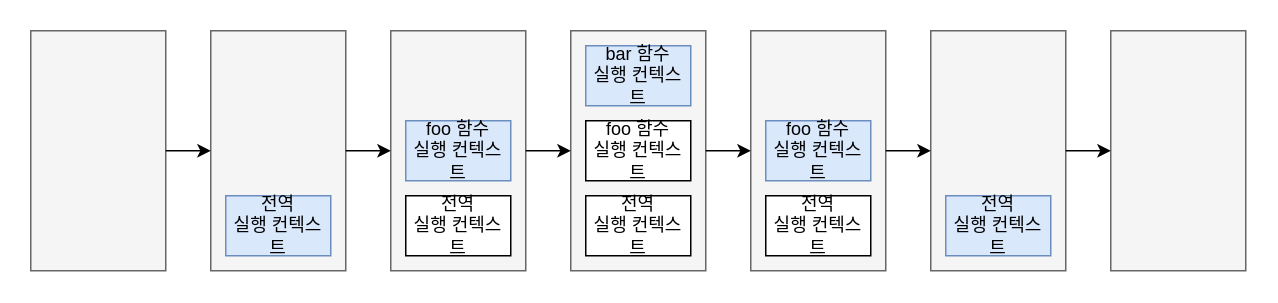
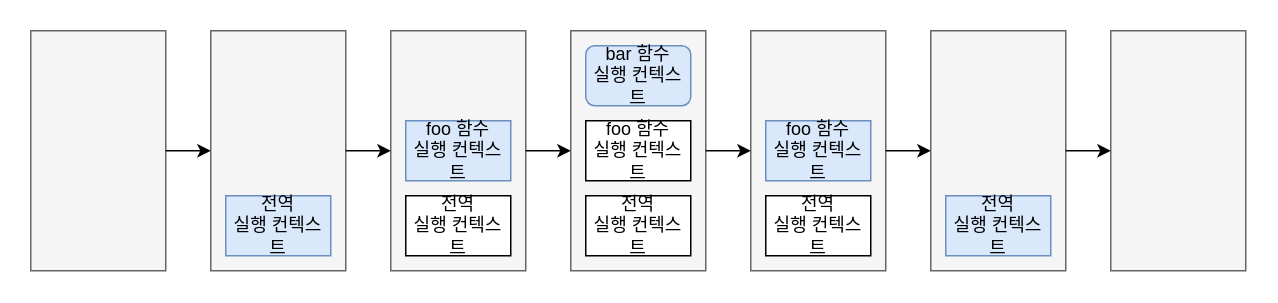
node "bar 함수 실행 컨텍스트": shape rectangle -> rounded rectangle
